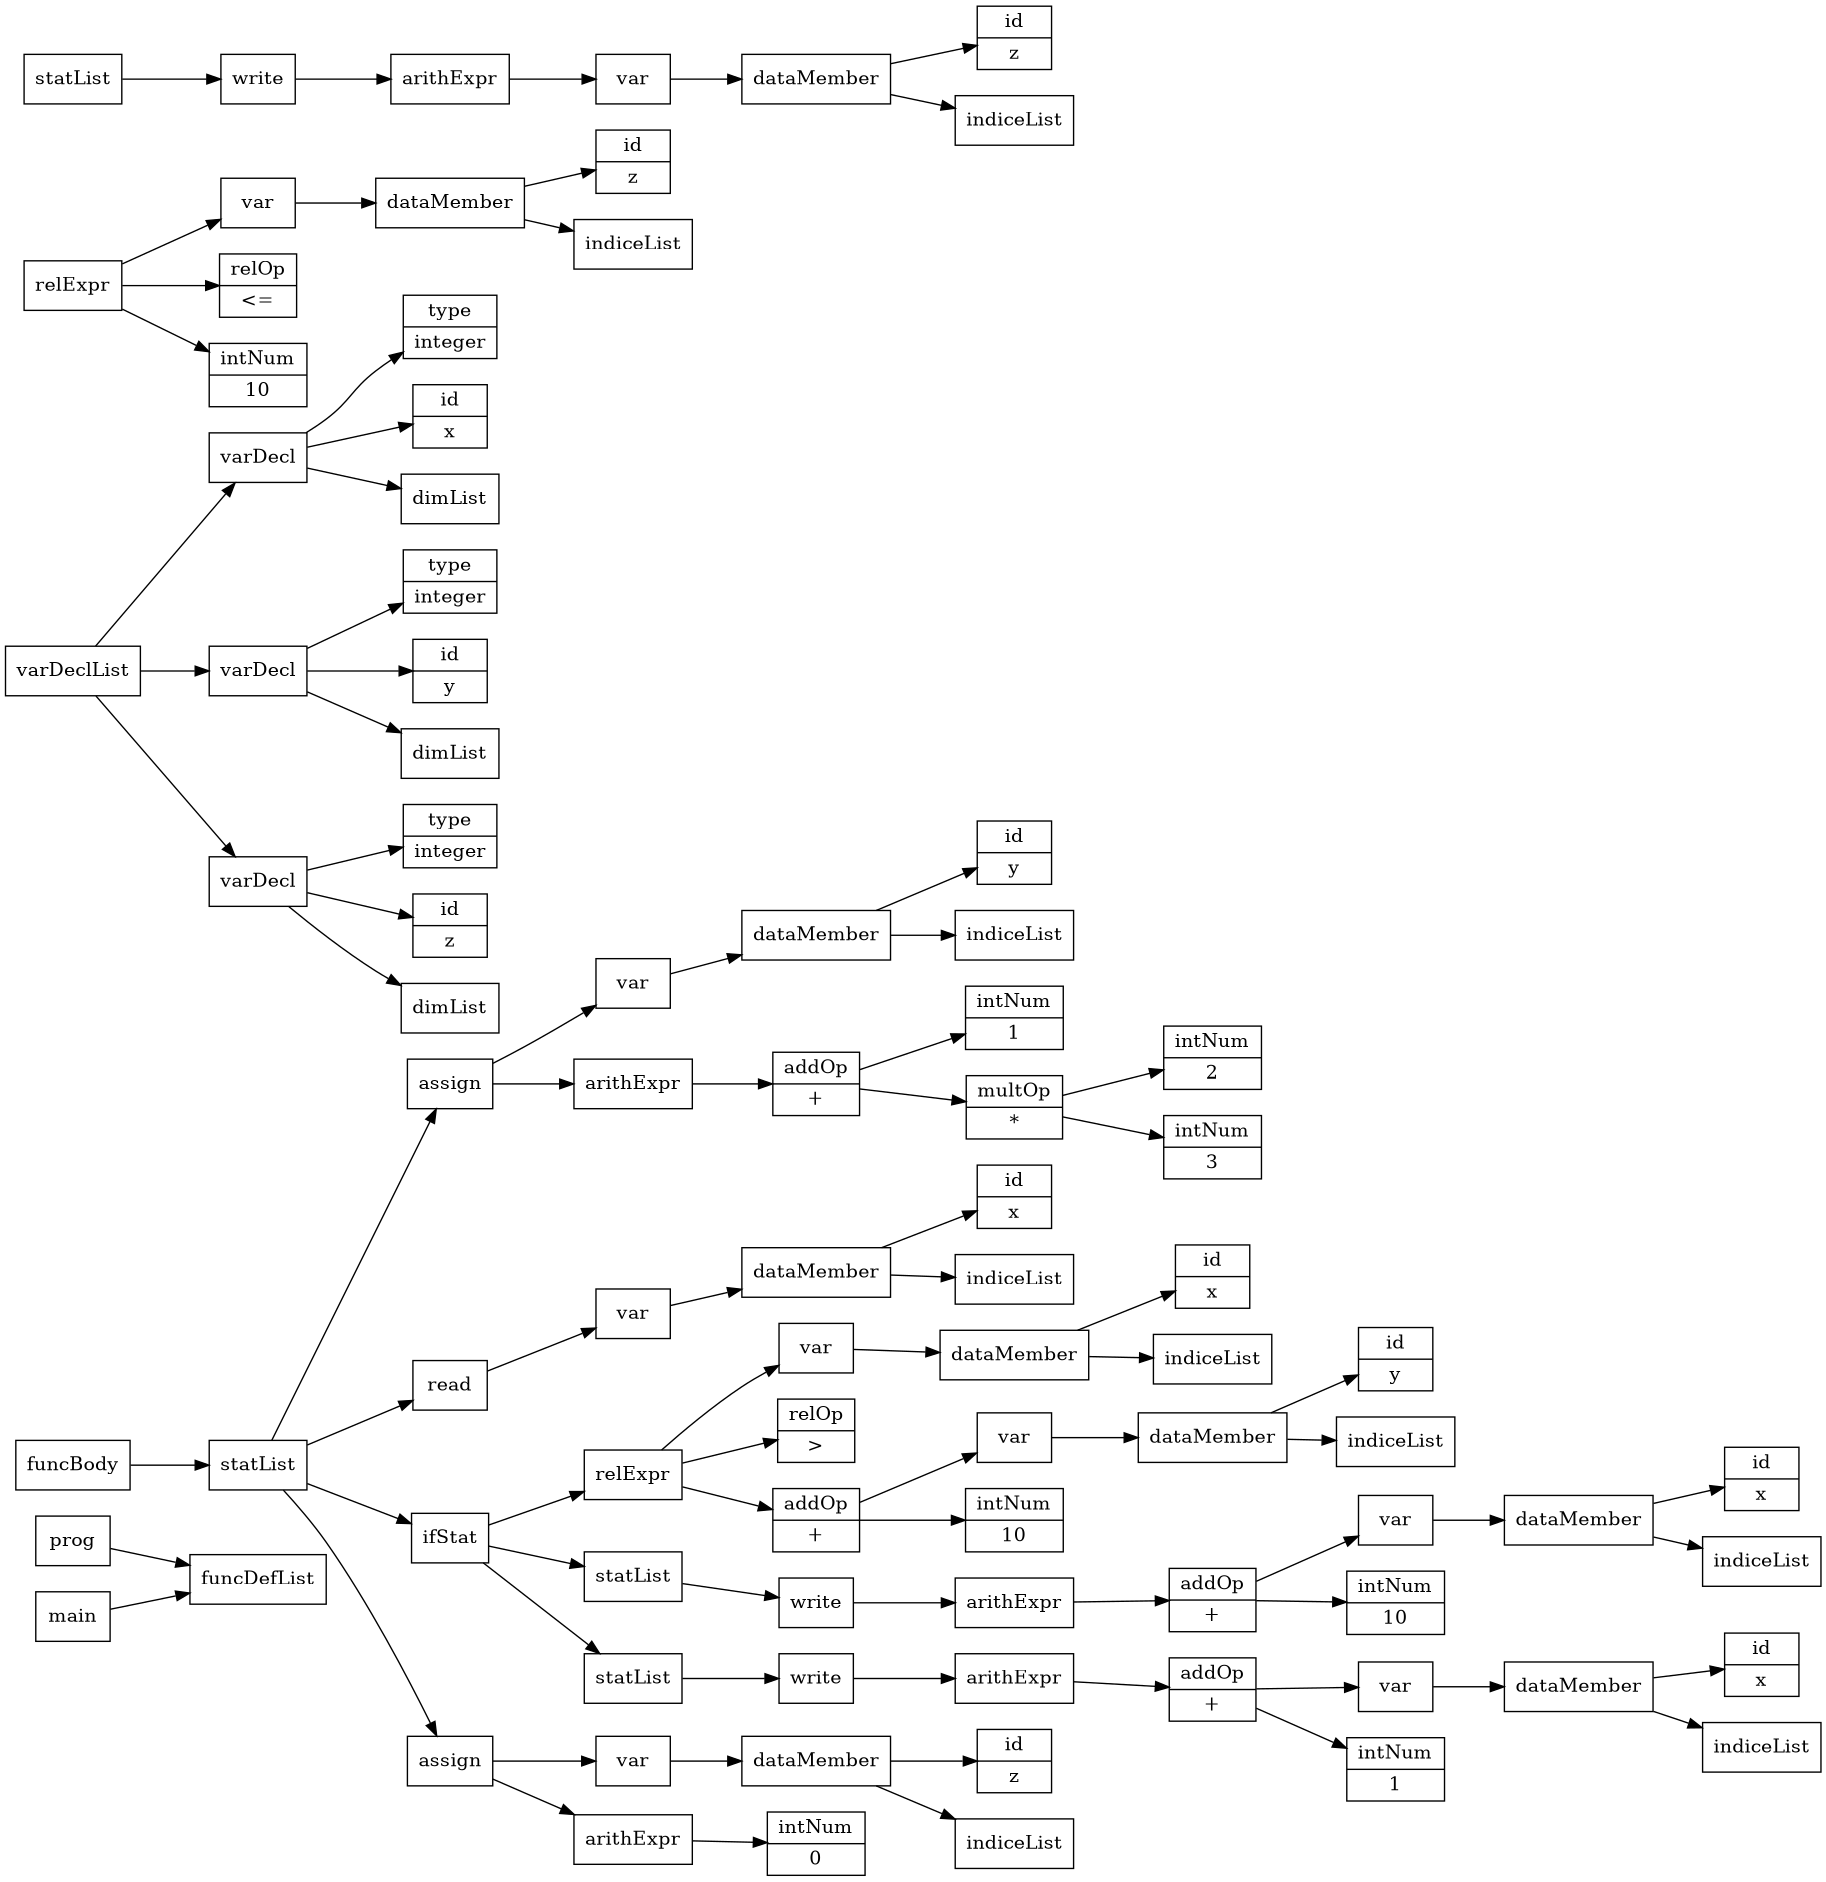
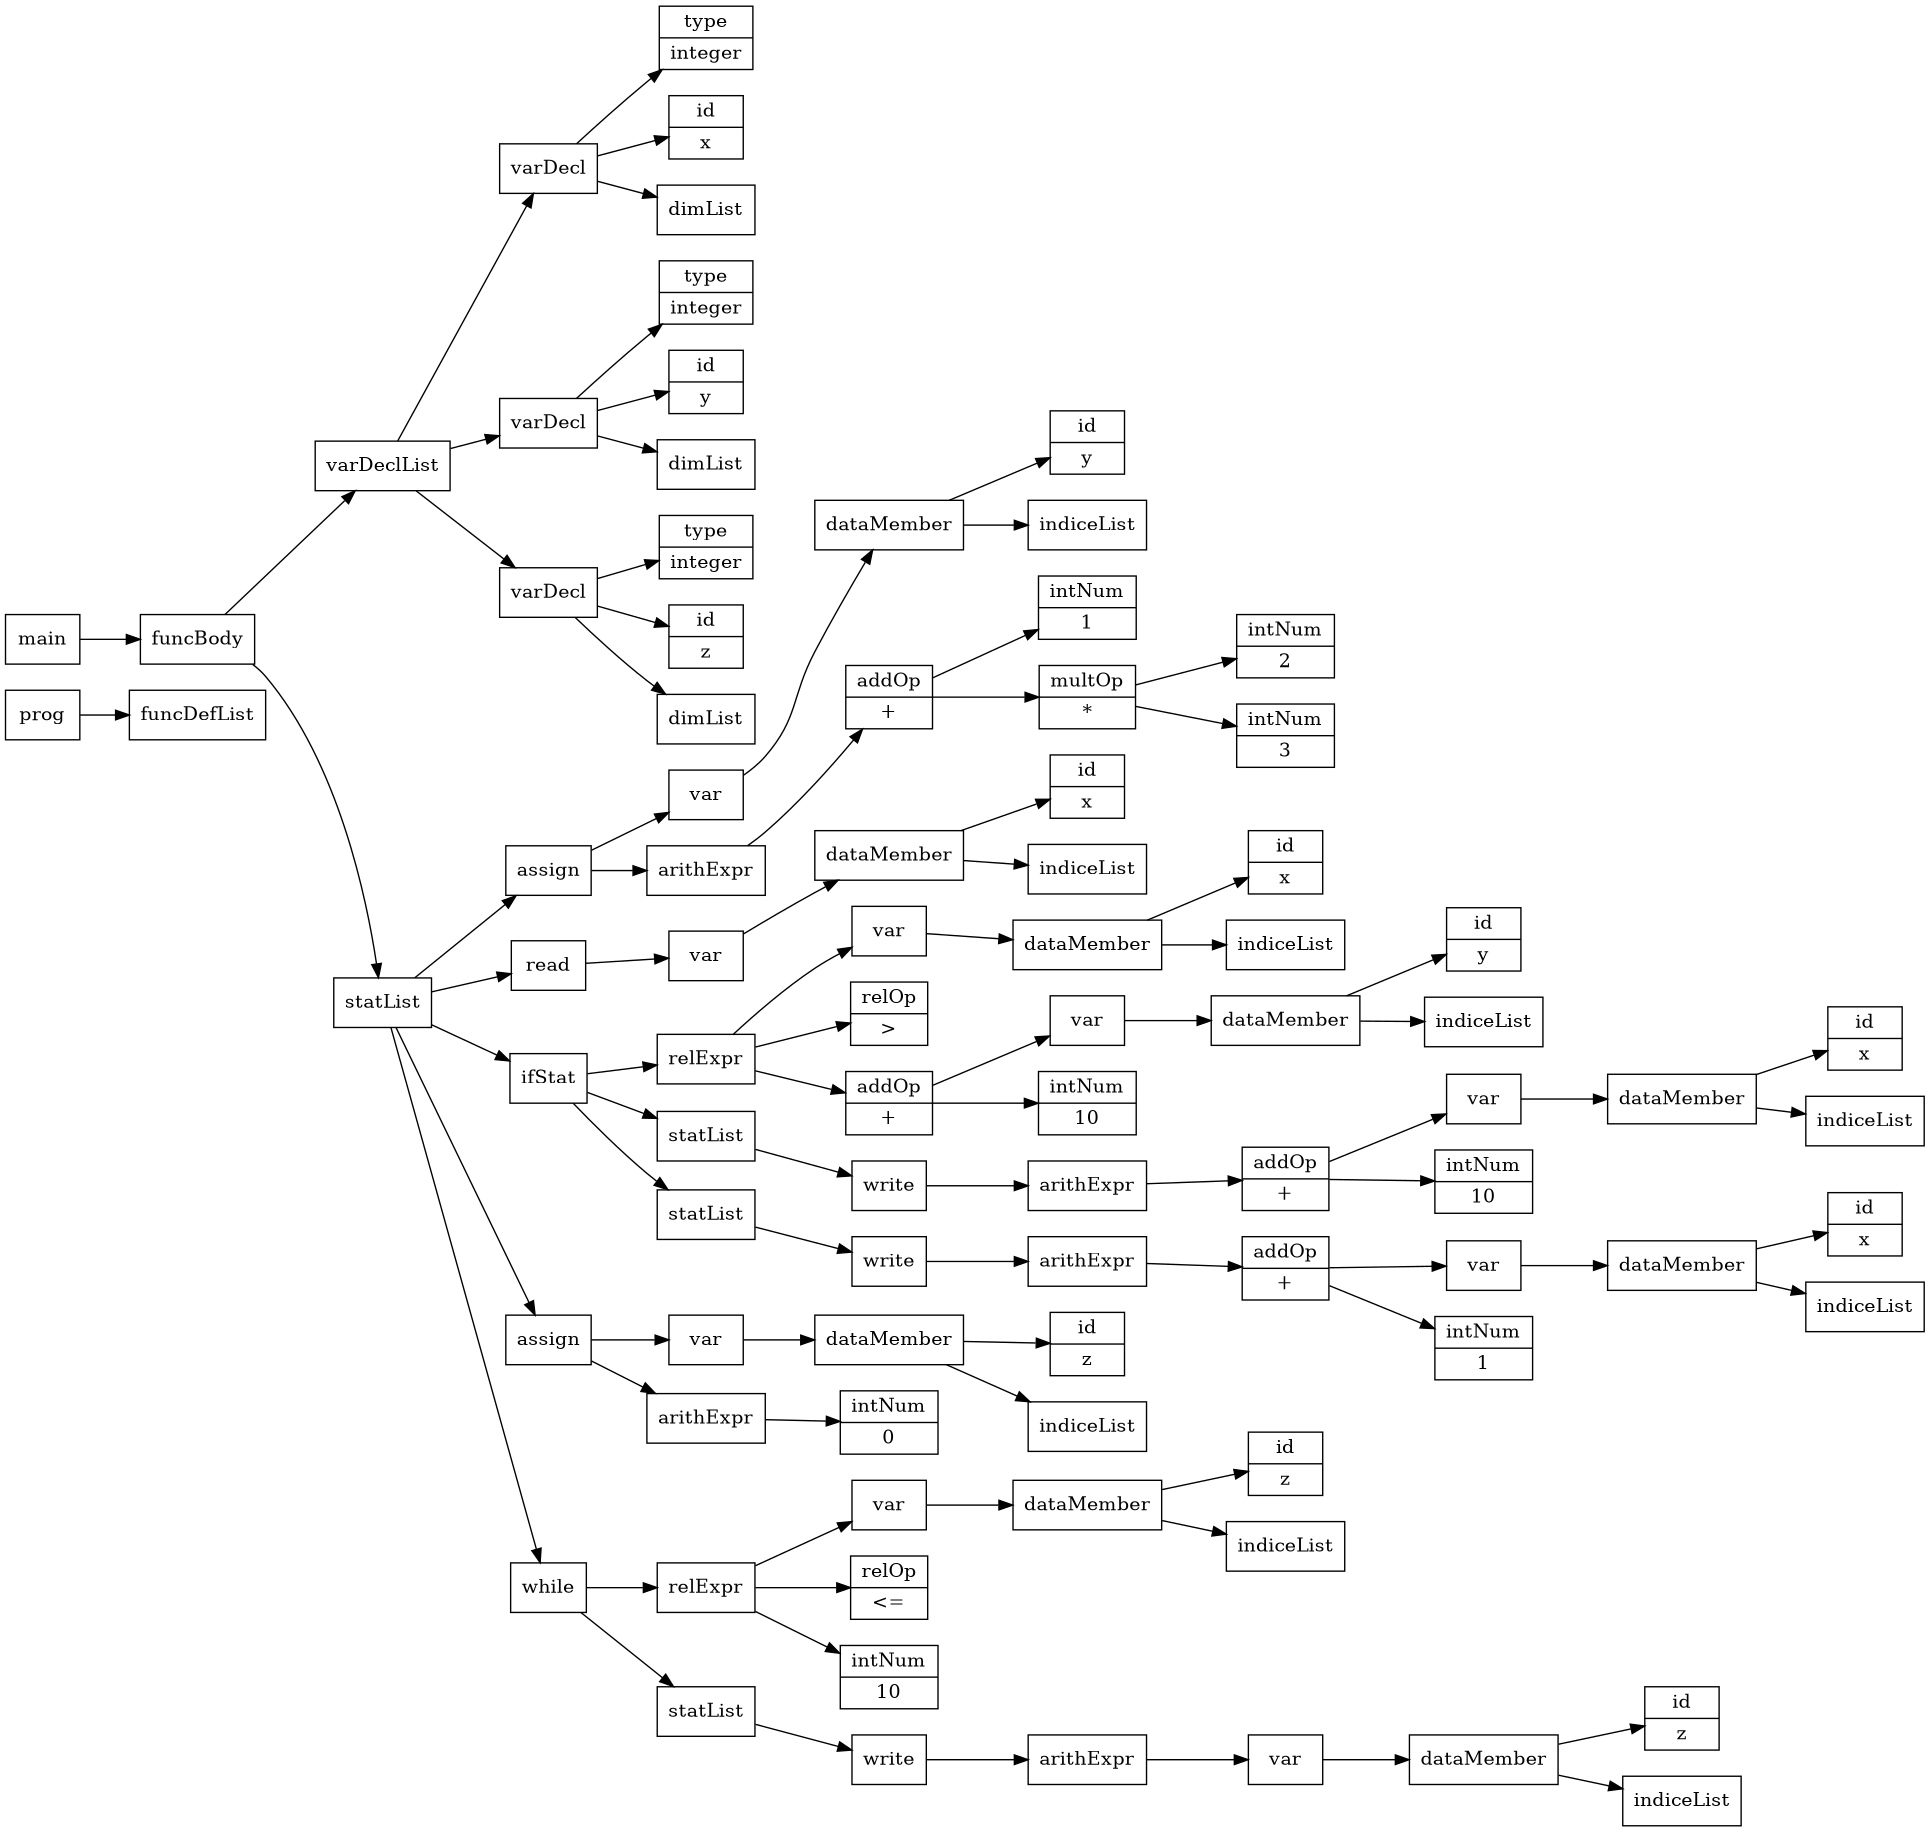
edge "funcBody" -> "varDeclList": added
node "while": added
edge "main" -> "funcDefList": now "main" -> "funcBody"
